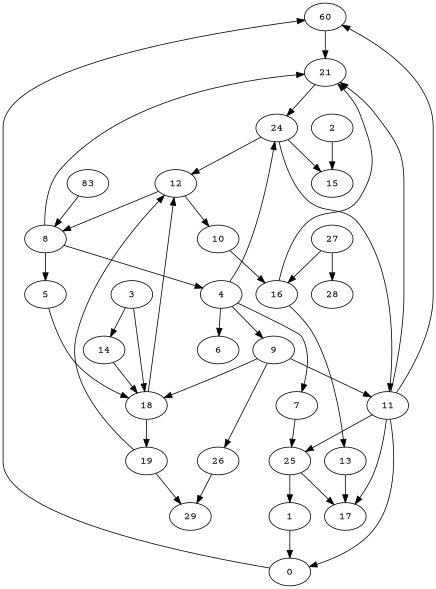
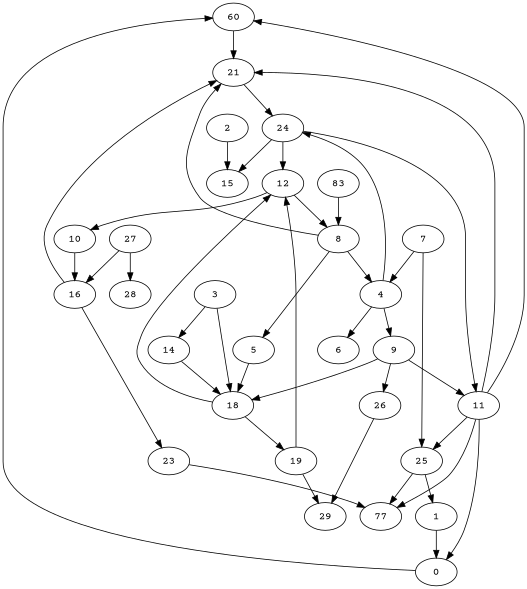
edge "4" -> "7": reversed
node "13": label "13" -> "23"
node "17": label "17" -> "77"
